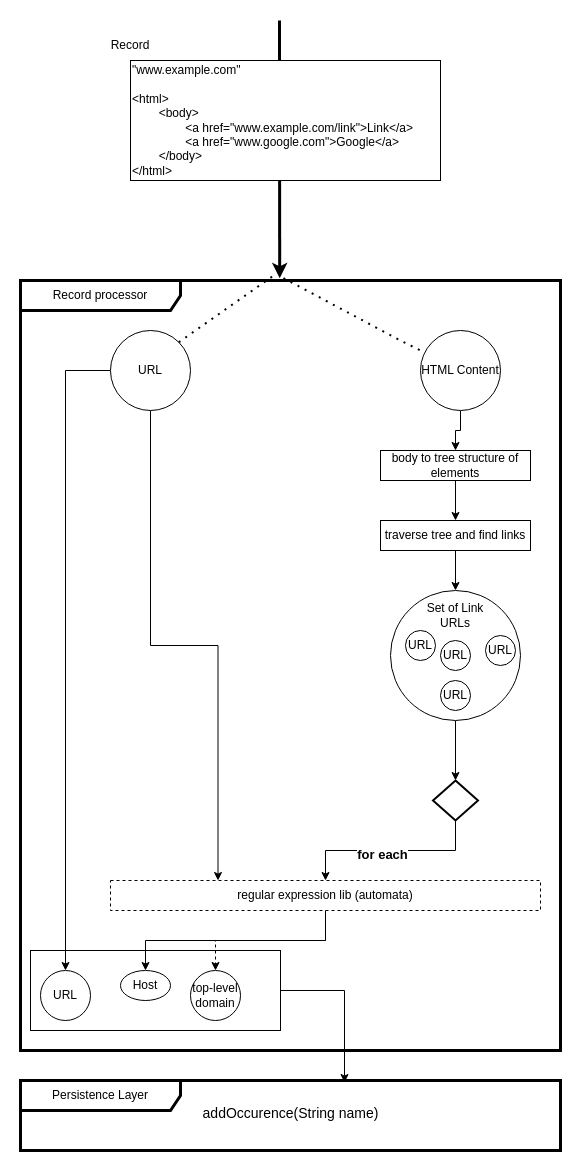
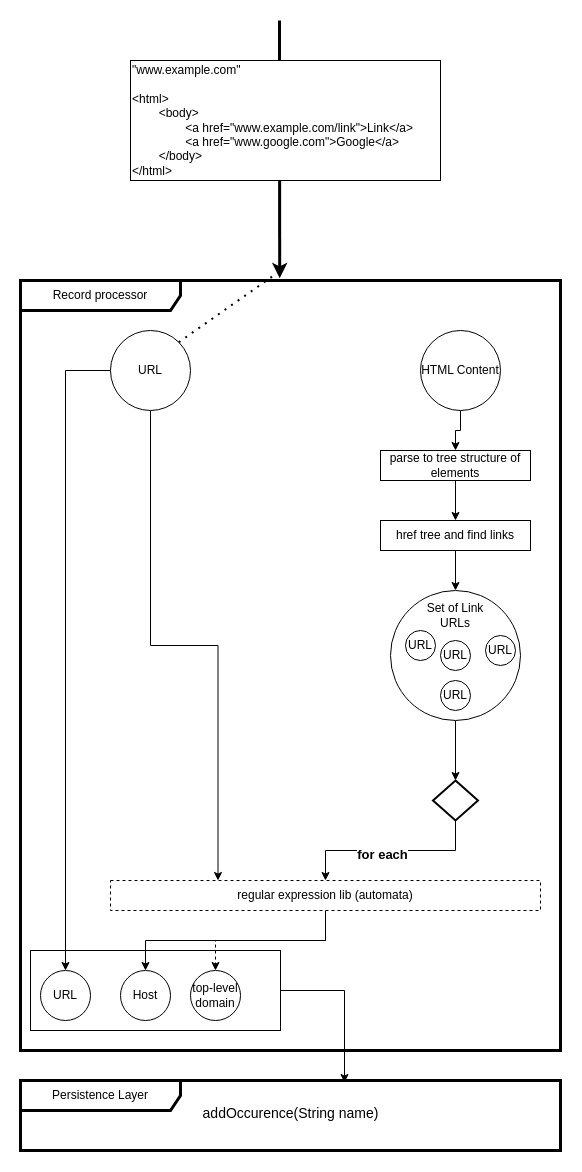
node "Record": removed
edge "HTML Content" -- "Record processor": removed
node "body to tree structure of elements": label "body to tree structure of elements" -> "parse to tree structure of elements"
node "traverse tree and find links": label "traverse tree and find links" -> "href tree and find links"
node "Host": size 50x30 -> 50x50
